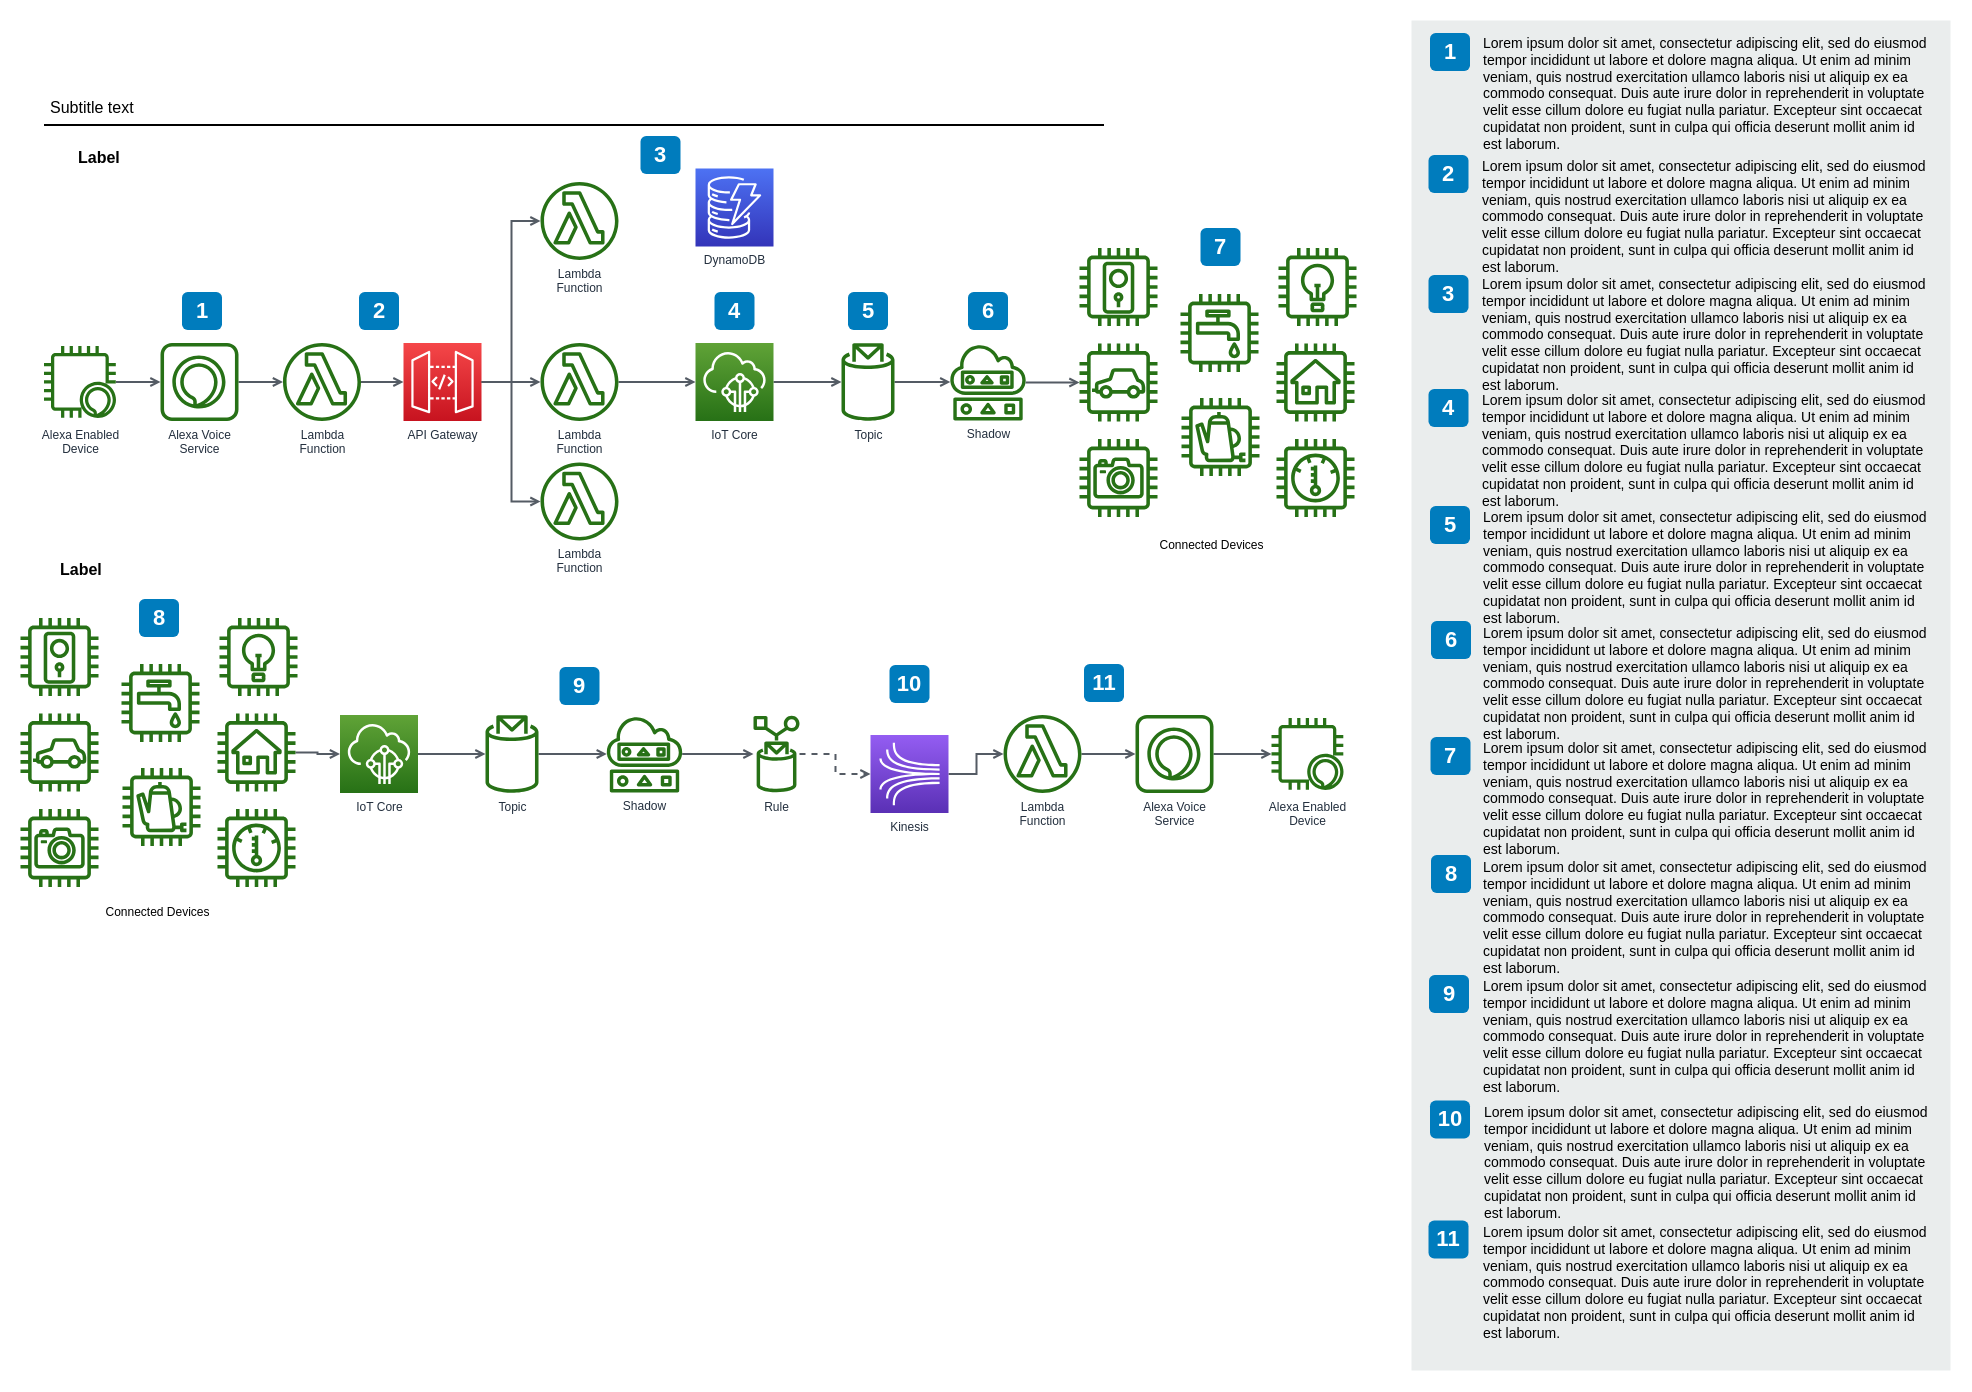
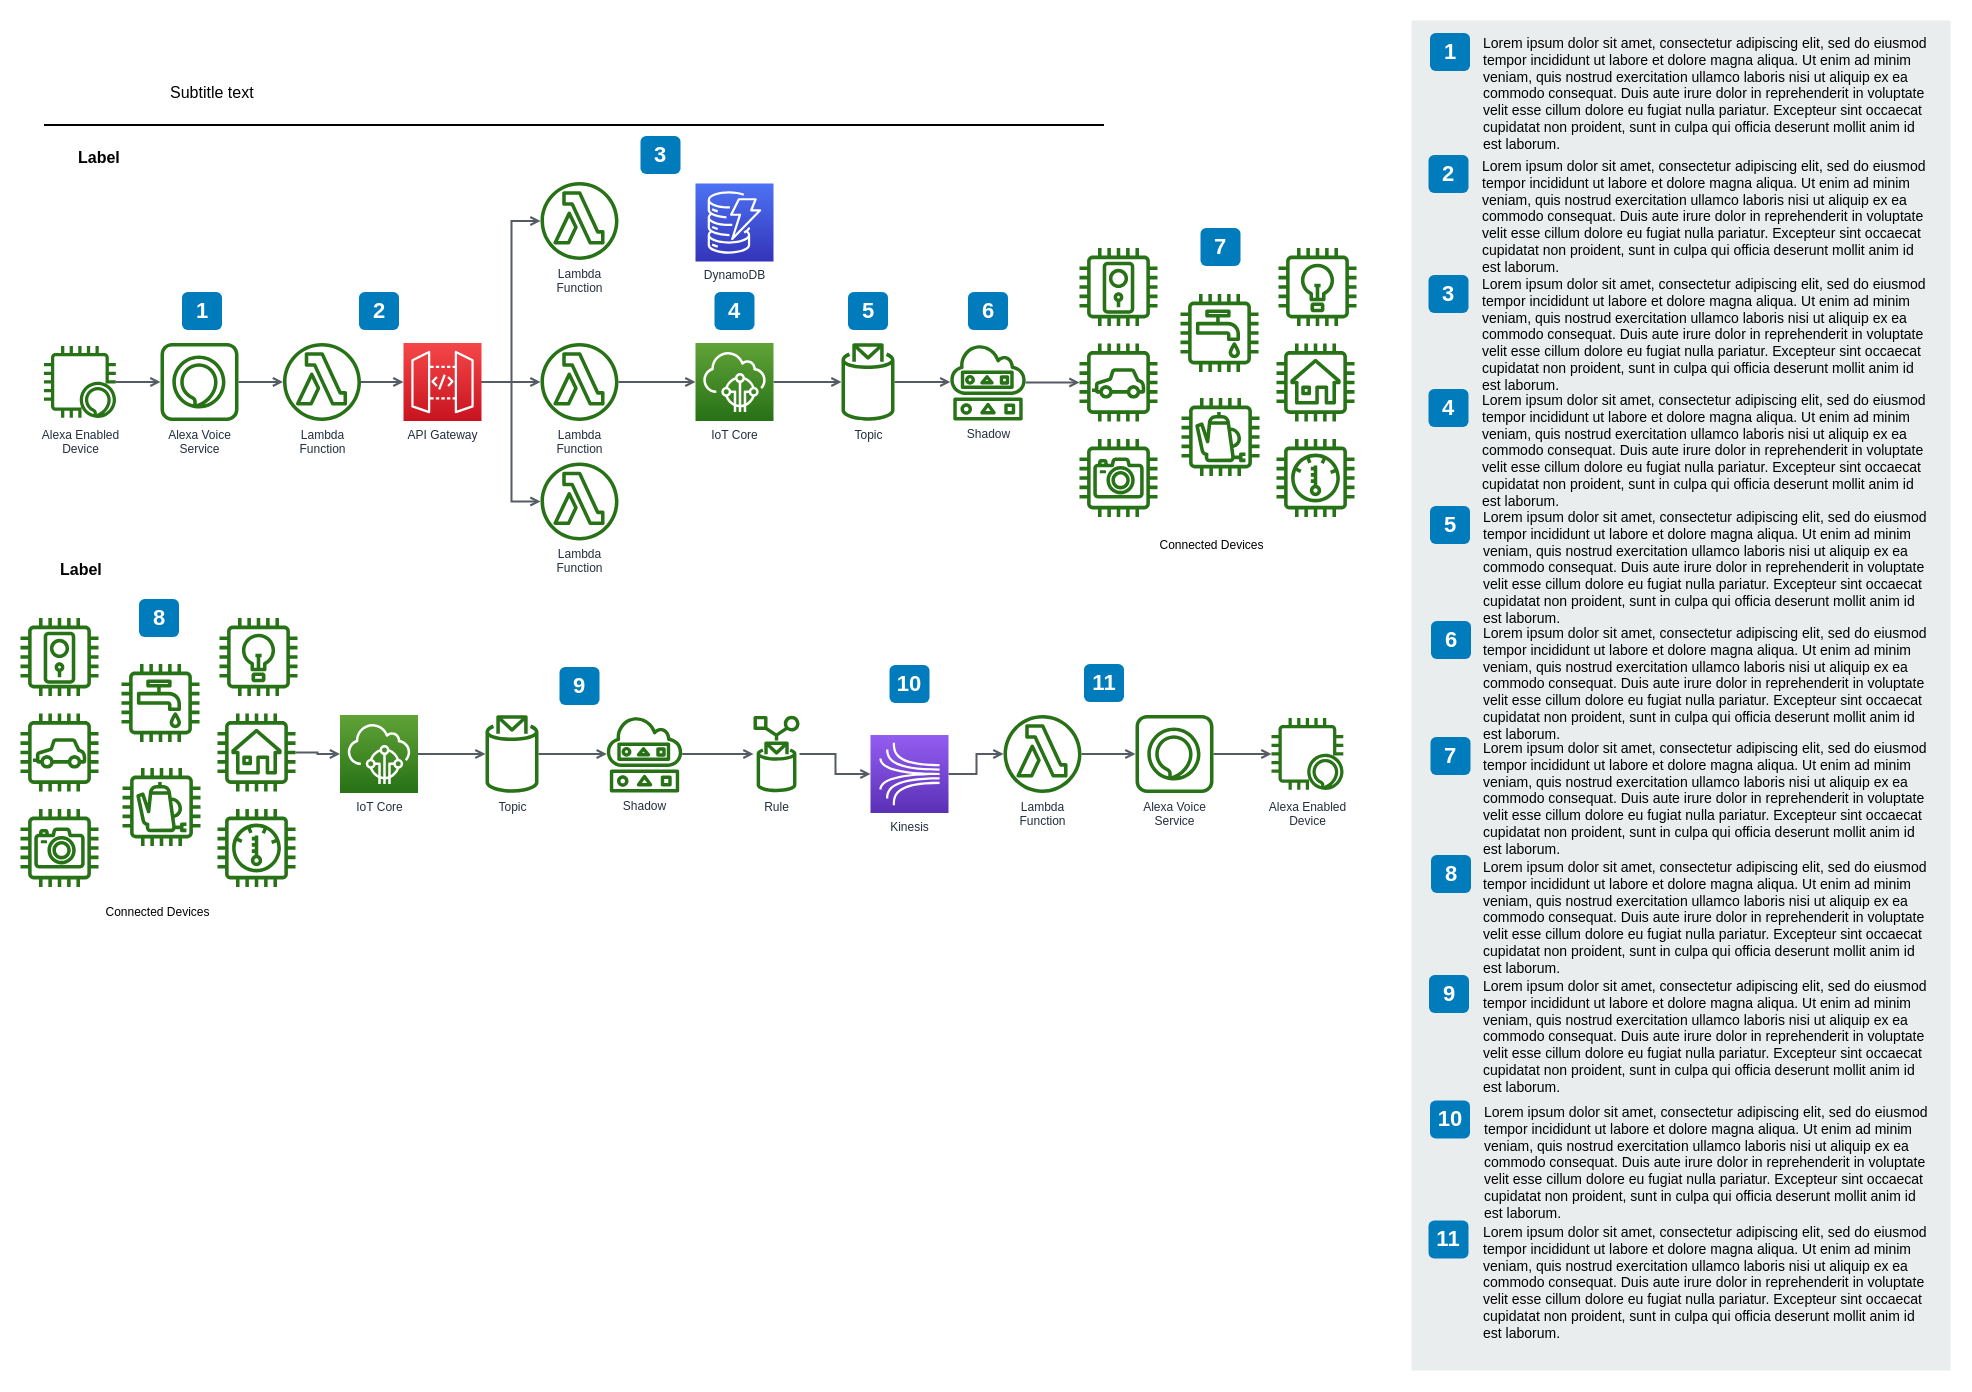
node "Subtitle text": moved (98, 105) -> (218, 90)
node "DynamoDB": moved (735, 208) -> (735, 223)
edge "Rule" -> "Kinesis": style dashed -> solid
